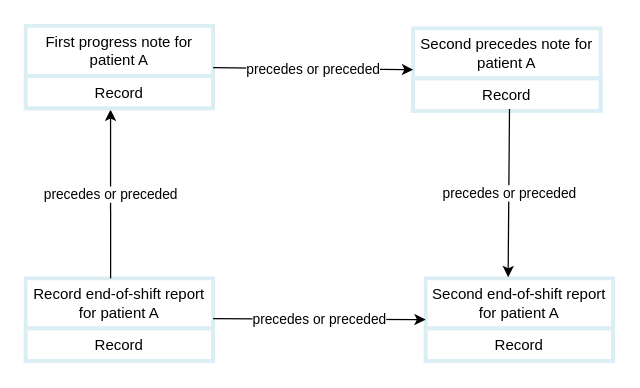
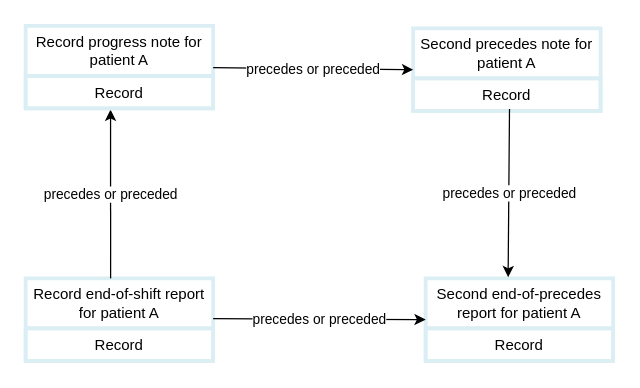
node "First progress note for patient A": label "First progress note for patient A" -> "Record progress note for patient A"
node "Second end-of-shift report for patient A": label "Second end-of-shift report for patient A" -> "Second end-of-precedes report for patient A"
